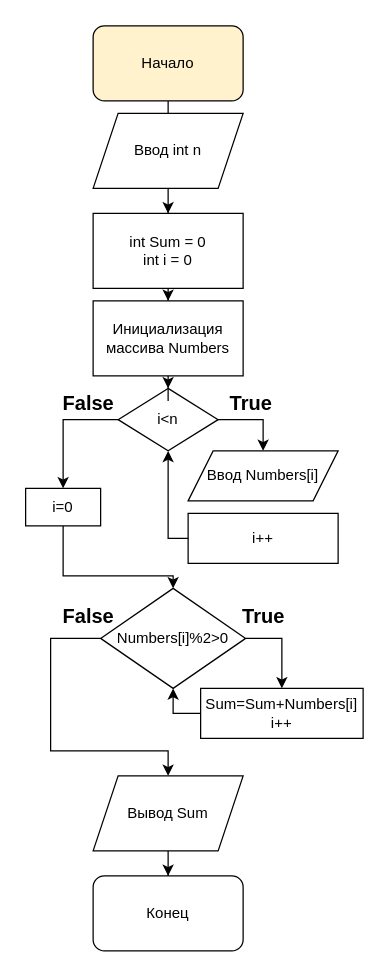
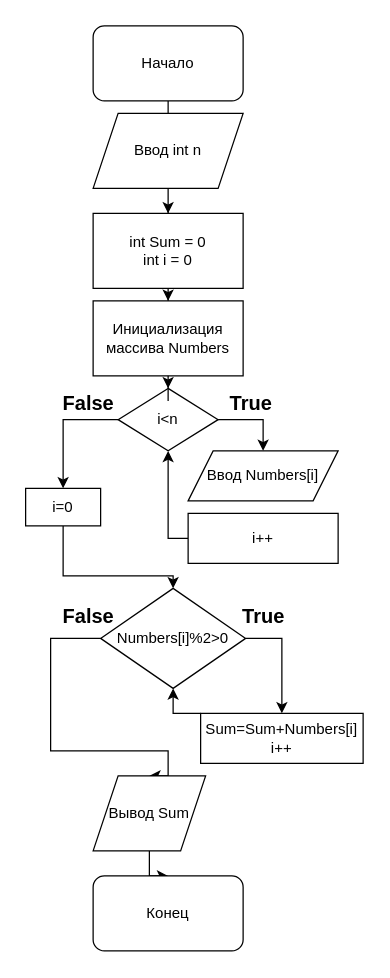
node "Начало": fillcolor #fff2cc -> #ffffff
node "Sum=Sum+Numbers[i] i++": moved (282, 713) -> (282, 738)
node "Вывод Sum": size 150x75 -> 113x75
